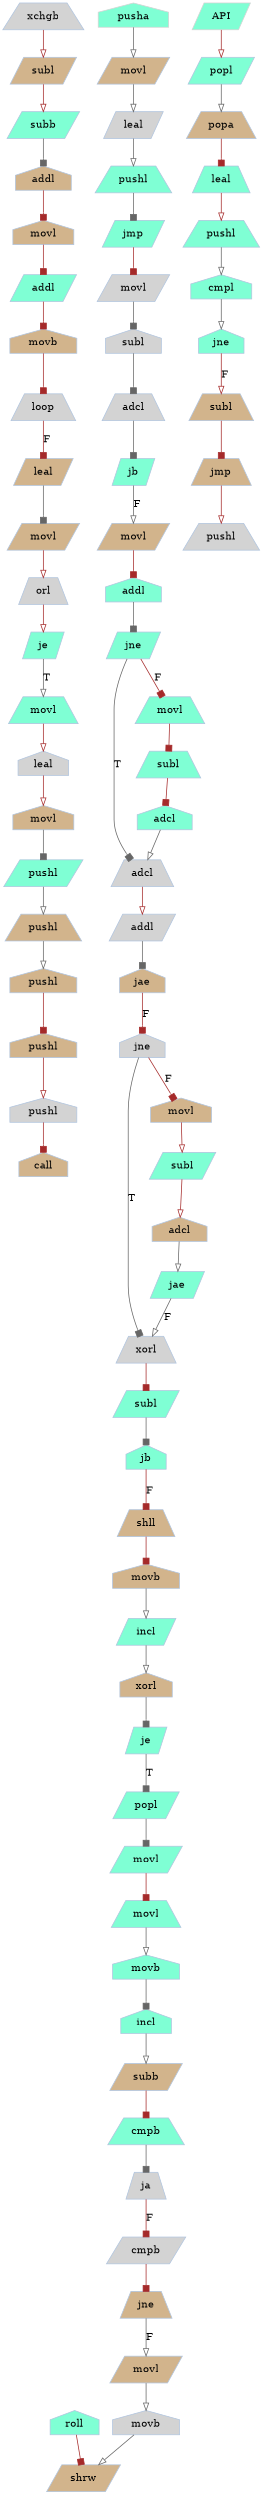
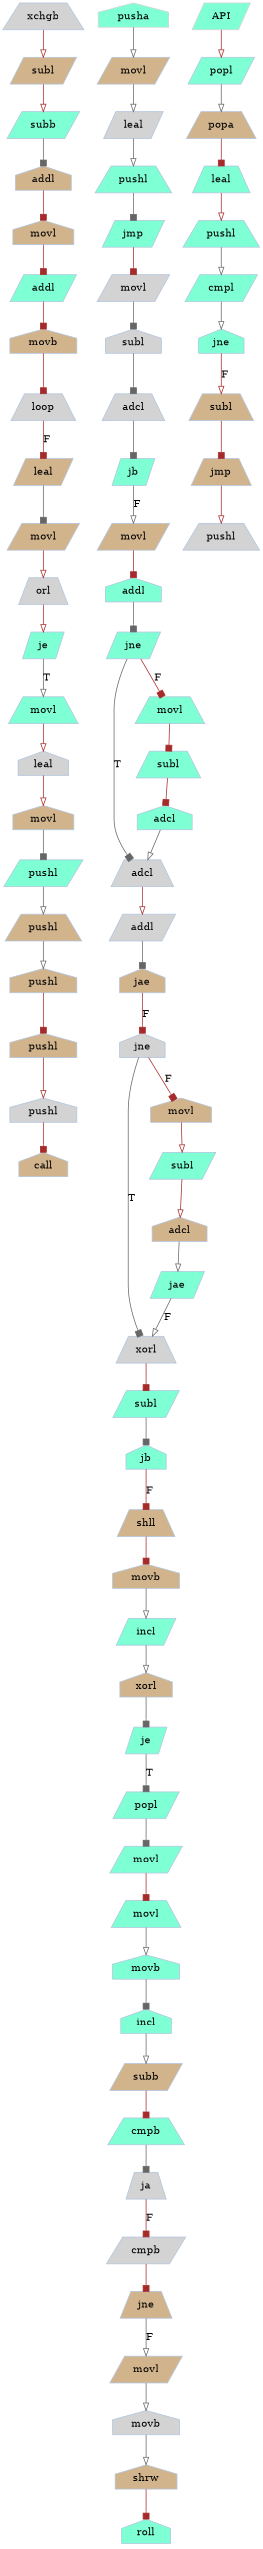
node "cmpl": shape house -> parallelogram
edge "roll" -> "shrw": reversed
node "shrw": shape parallelogram -> house
